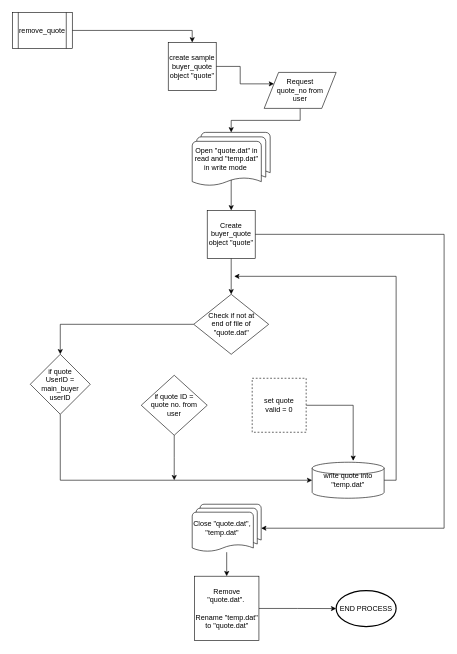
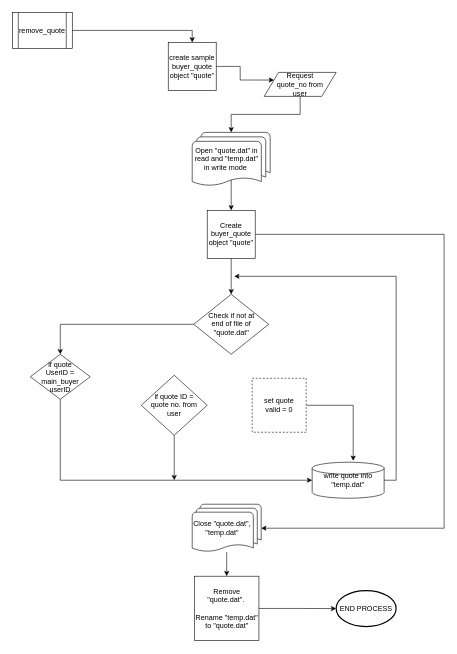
node "Request quote_no from user": size 72x36 -> 72x24
node "if quote UserID = main_buyer userID": size 60x60 -> 60x45
